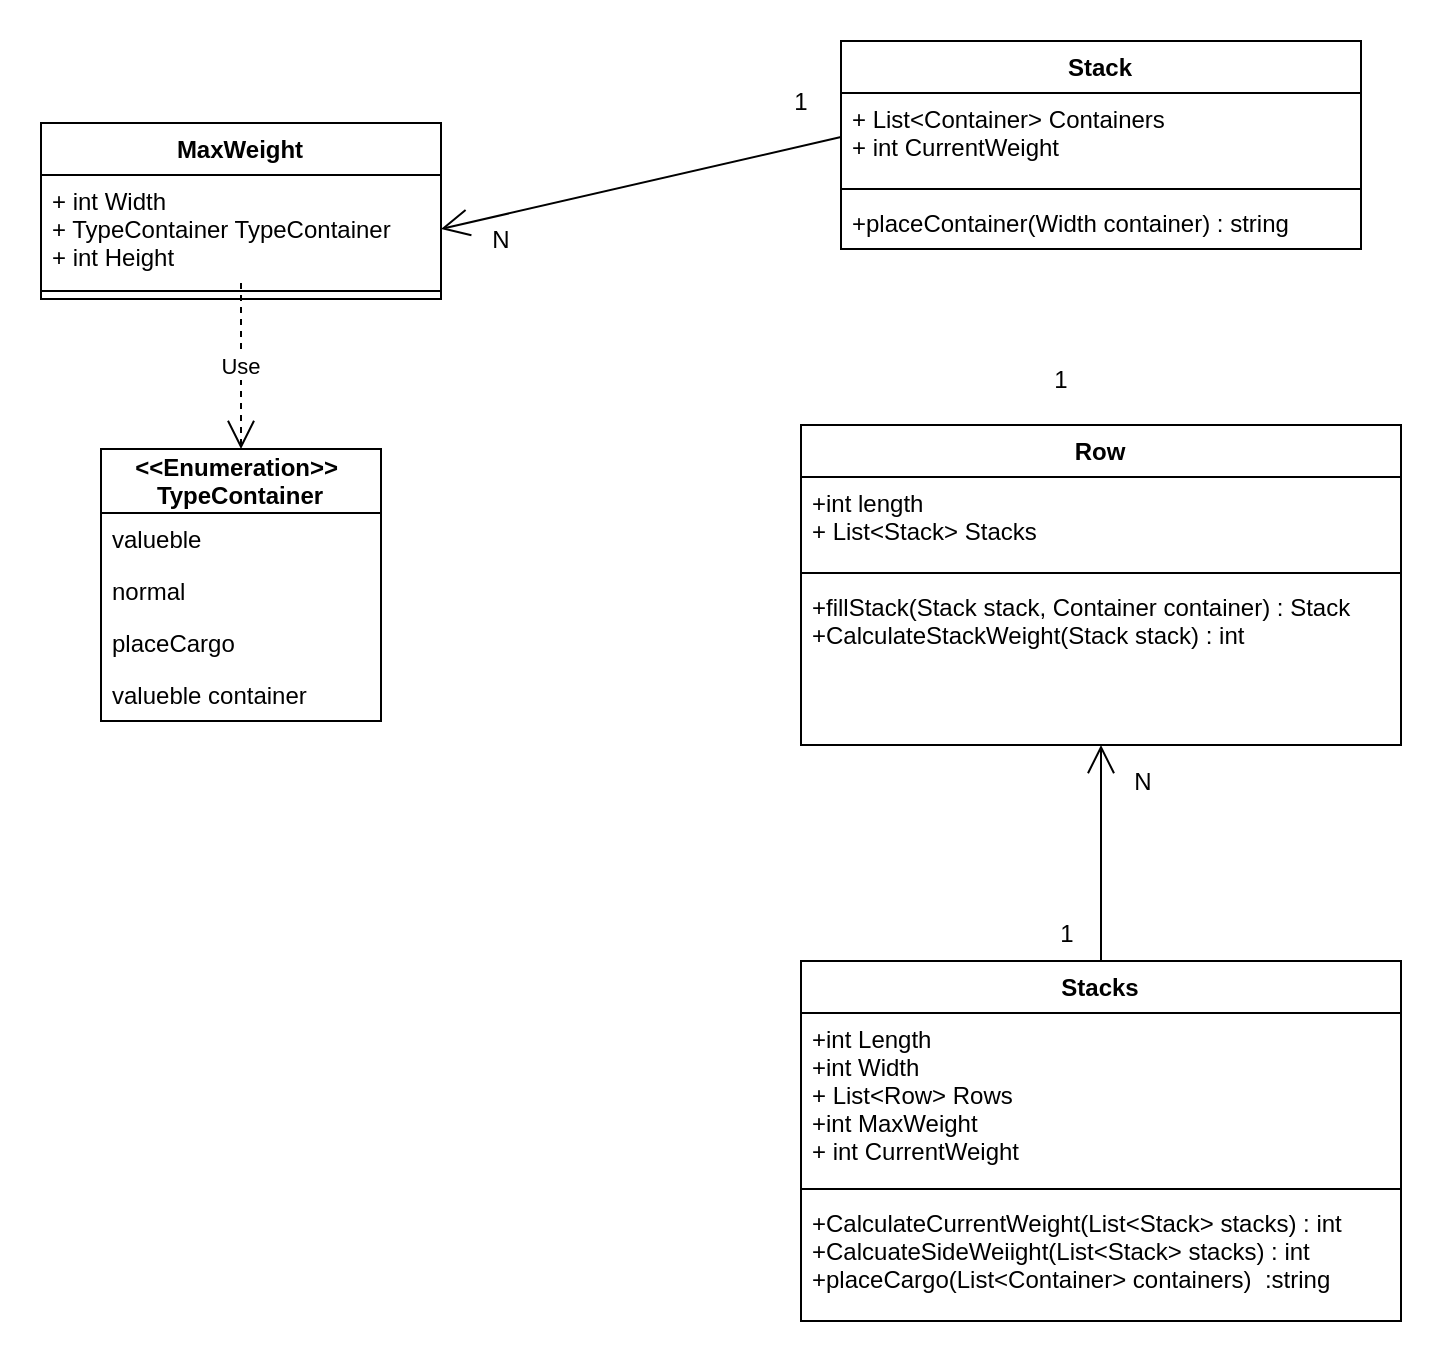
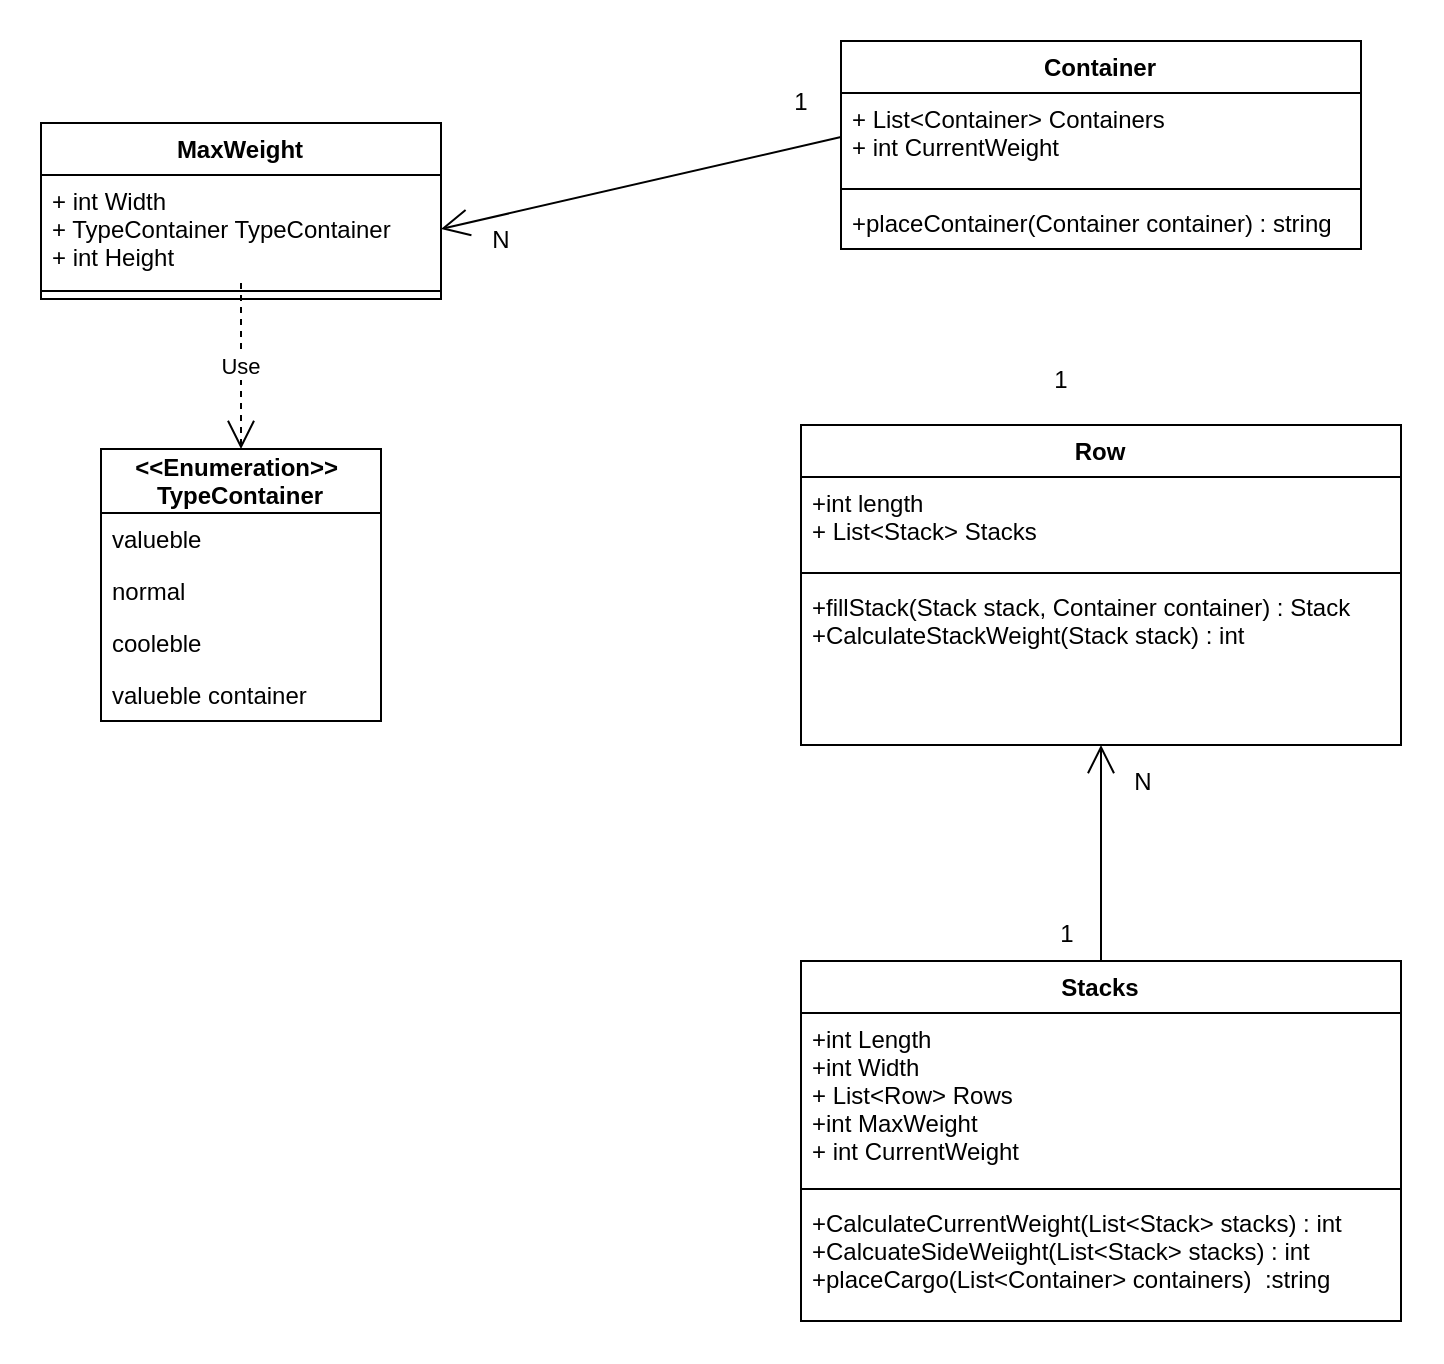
node "Stack": label "Stack" -> "Container"
node "+placeContainer(Width container) : string": label "+placeContainer(Width container) : string" -> "+placeContainer(Container container) : string"
node "placeCargo": label "placeCargo" -> "cooleble"
